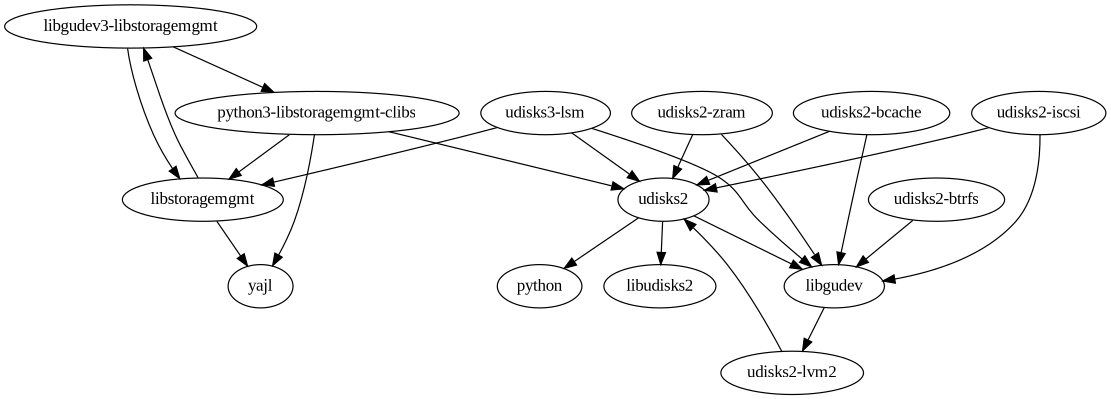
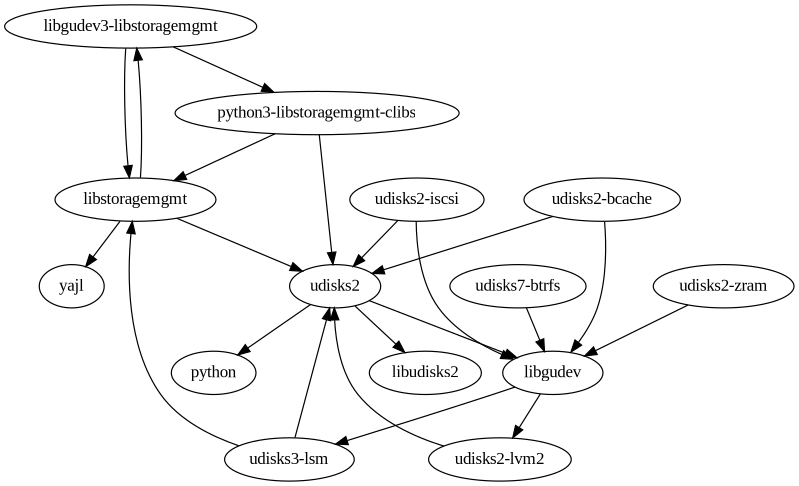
edge "udisks2-zram" -> "udisks2": now "libstoragemgmt" -> "udisks2"
edge "udisks3-lsm" -> "libgudev": reversed
edge "python3-libstoragemgmt-clibs" -> "yajl": removed
node "udisks2-btrfs": label "udisks2-btrfs" -> "udisks7-btrfs"
